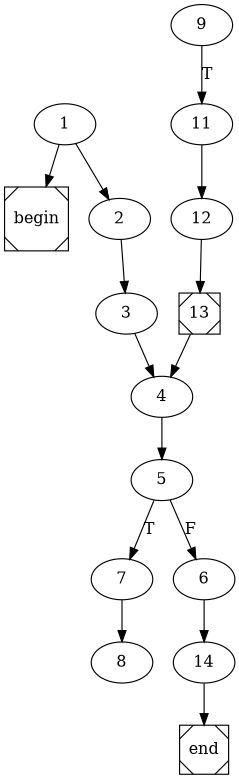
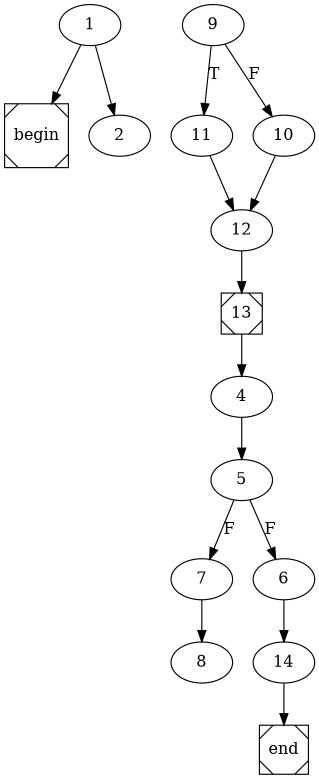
node "10": added
node "3": removed
edge "5" -> "7": label "T" -> "F"
